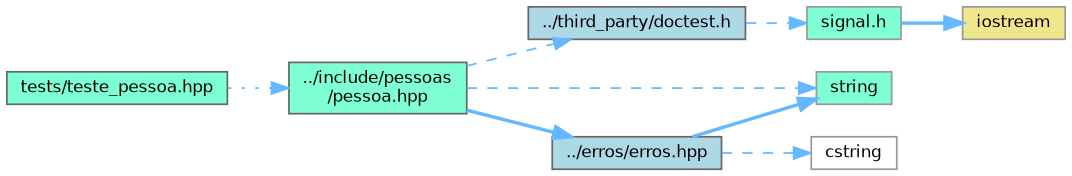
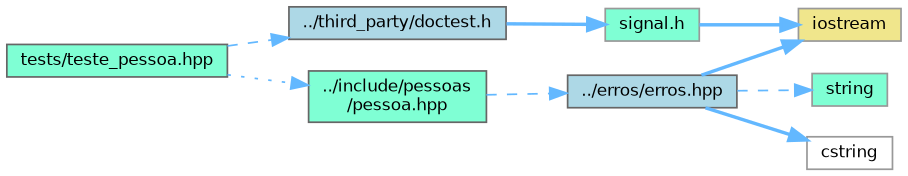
edge "../third_party/doctest.h" -> "signal.h": style dashed -> bold
edge "../include/pessoas /pessoa.hpp" -> "../third_party/doctest.h": now "tests/teste_pessoa.hpp" -> "../third_party/doctest.h"
edge "../erros/erros.hpp" -> "iostream": added
edge "../include/pessoas /pessoa.hpp" -> "string": removed
edge "../erros/erros.hpp" -> "string": style bold -> dashed
edge "../include/pessoas /pessoa.hpp" -> "../erros/erros.hpp": style bold -> dashed
edge "../erros/erros.hpp" -> "cstring": style dashed -> bold
